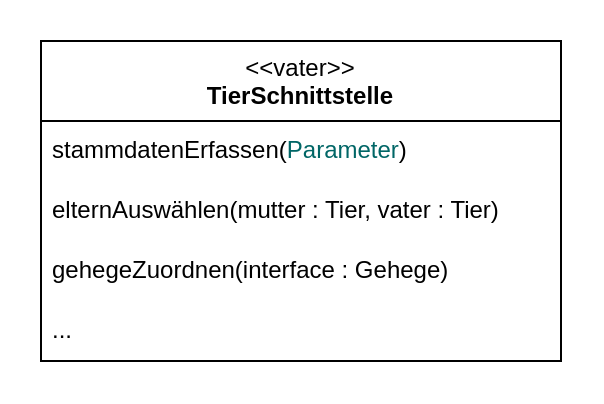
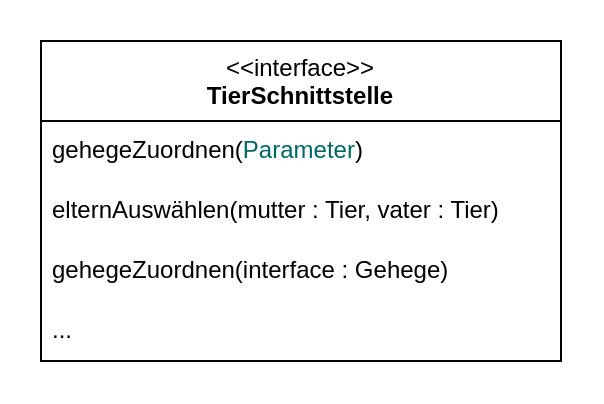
node "<<vater>> TierSchnittstelle": label "<<vater>> TierSchnittstelle" -> "<<interface>> TierSchnittstelle"
node "stammdatenErfassen(Parameter)": label "stammdatenErfassen(Parameter)" -> "gehegeZuordnen(Parameter)"
